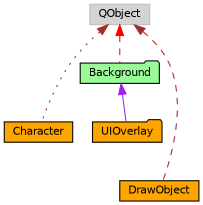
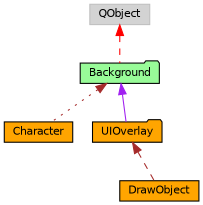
edge "Character" -> "QObject": now "Character" -> "Background"
edge "DrawObject" -> "QObject": now "DrawObject" -> "UIOverlay"
